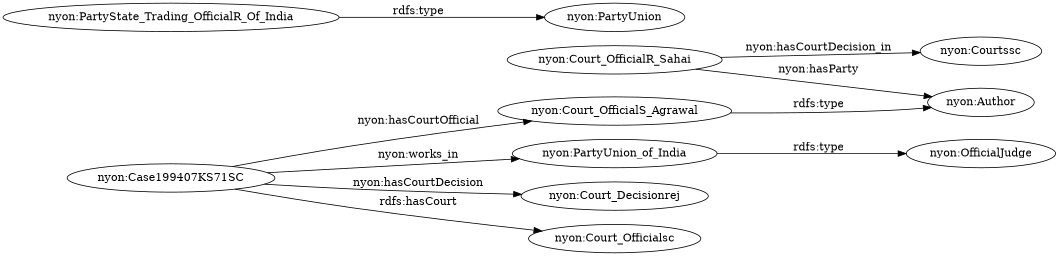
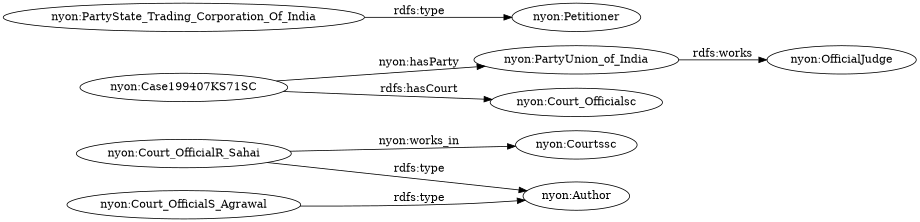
node "nyon:PartyState_Trading_OfficialR_Of_India": label "nyon:PartyState_Trading_OfficialR_Of_India" -> "nyon:PartyState_Trading_Corporation_Of_India"
node "nyon:PartyUnion": label "nyon:PartyUnion" -> "nyon:Petitioner"
edge "nyon:Court_OfficialR_Sahai" -> "nyon:Courtssc": label "nyon:hasCourtDecision_in" -> "nyon:works_in"
edge "nyon:Court_OfficialR_Sahai" -> "nyon:Author": label "nyon:hasParty" -> "rdfs:type"
edge "nyon:Case199407KS71SC" -> "nyon:Court_OfficialS_Agrawal": removed, label "nyon:hasCourtOfficial"
edge "nyon:PartyUnion_of_India" -> "nyon:OfficialJudge": label "rdfs:type" -> "rdfs:works"
edge "nyon:Case199407KS71SC" -> "nyon:PartyUnion_of_India": label "nyon:works_in" -> "nyon:hasParty"
node "nyon:Court_Decisionrej": removed
